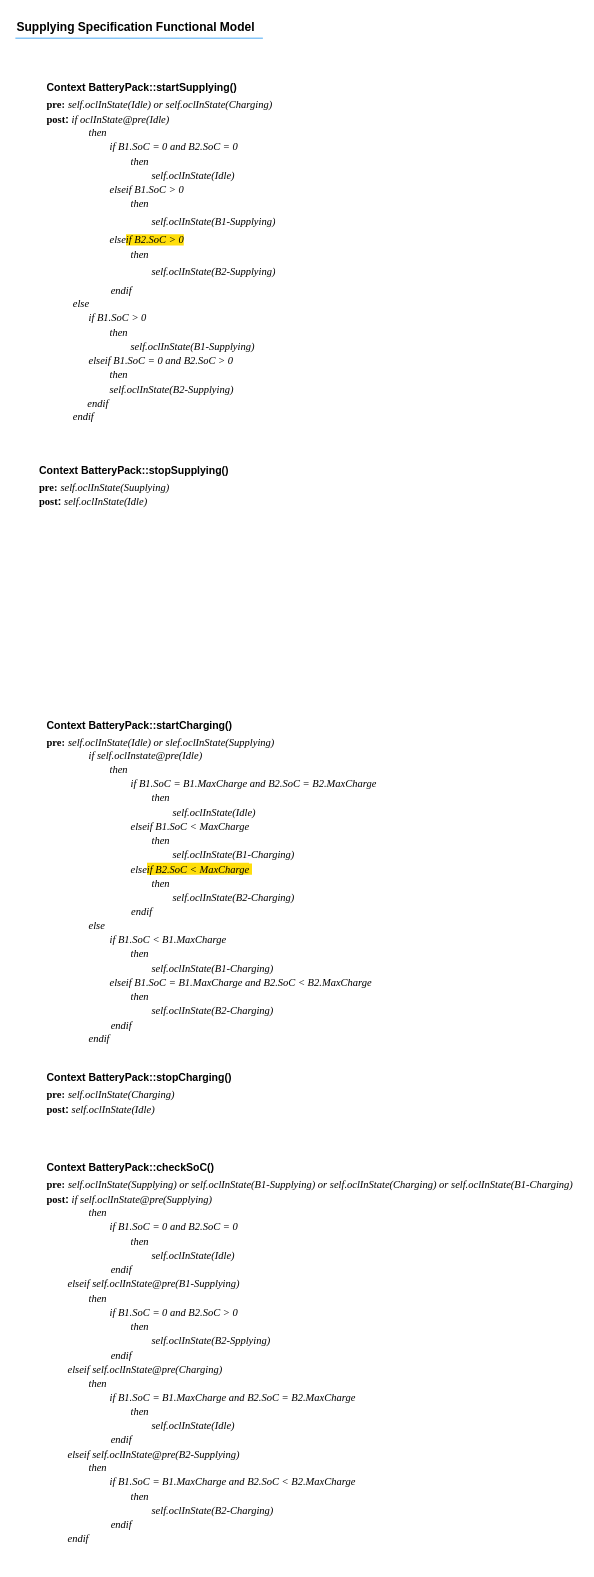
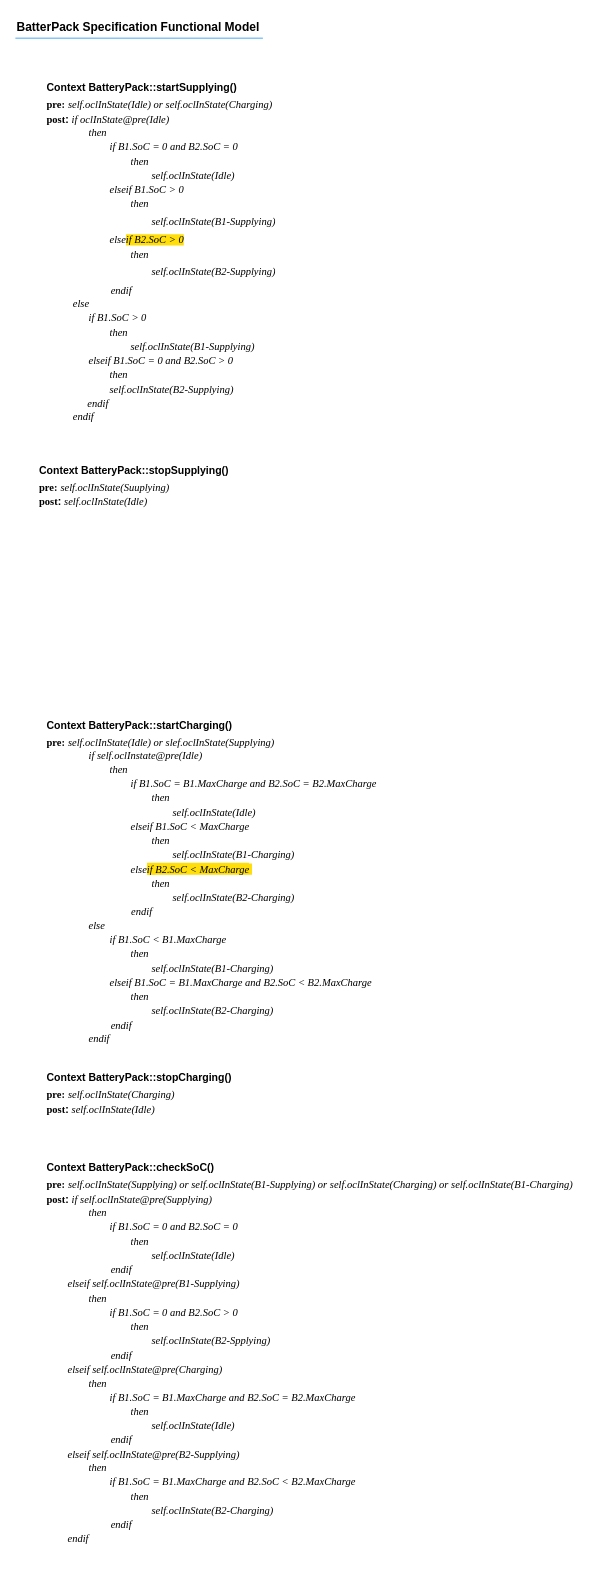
node "Supplying Specification Functional Model": label "Supplying Specification Functional Model" -> "BatterPack Specification Functional Model"
